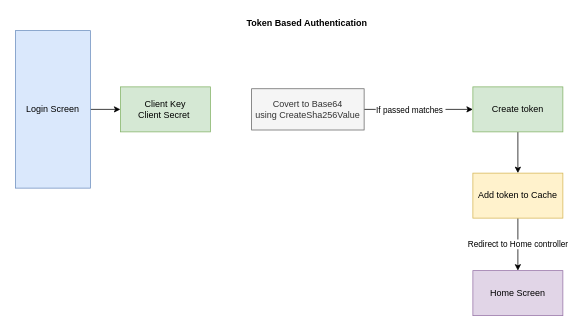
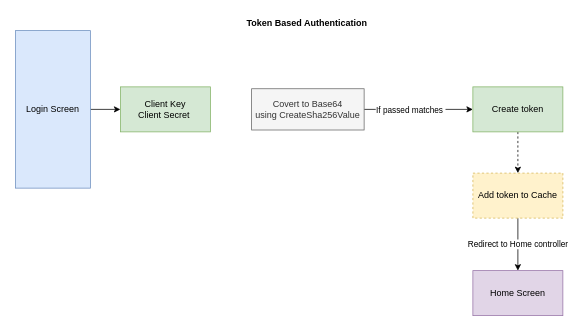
edge "Create token" -> "Add token to Cache": style solid -> dashed
node "Add token to Cache": style solid -> dashed
